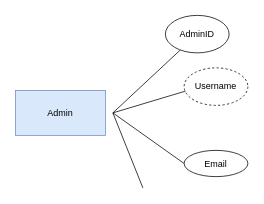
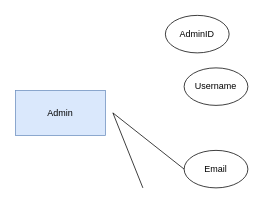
node "Username": style dashed -> solid
edge "AdminID" -- "Username": removed
node "Email": size 64x26 -> 64x38
